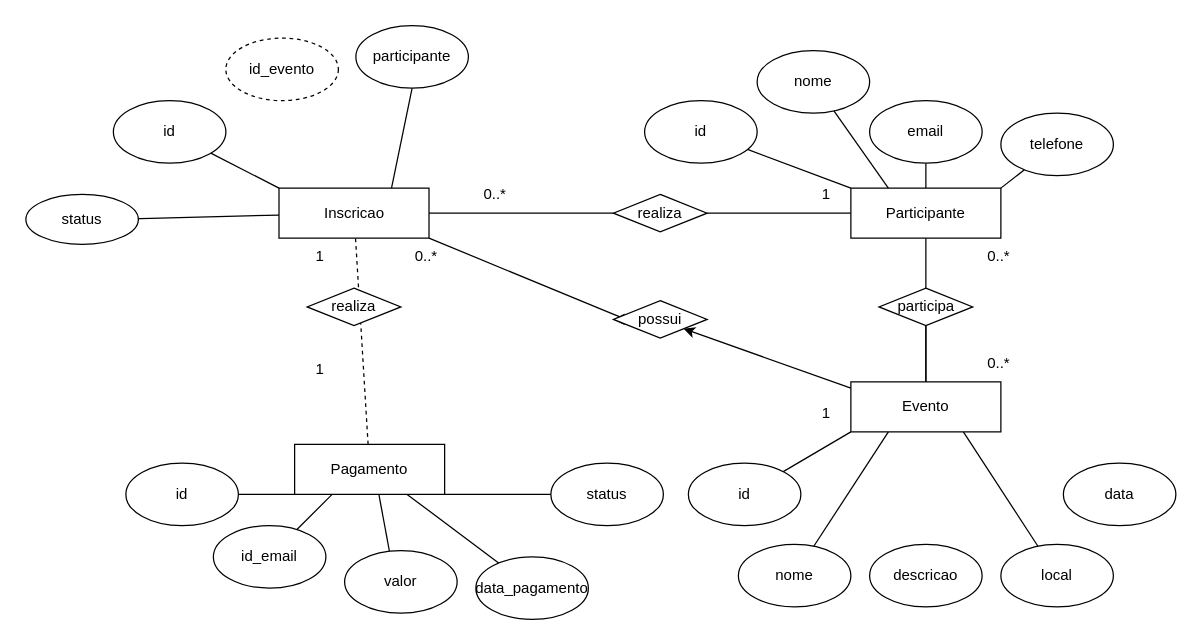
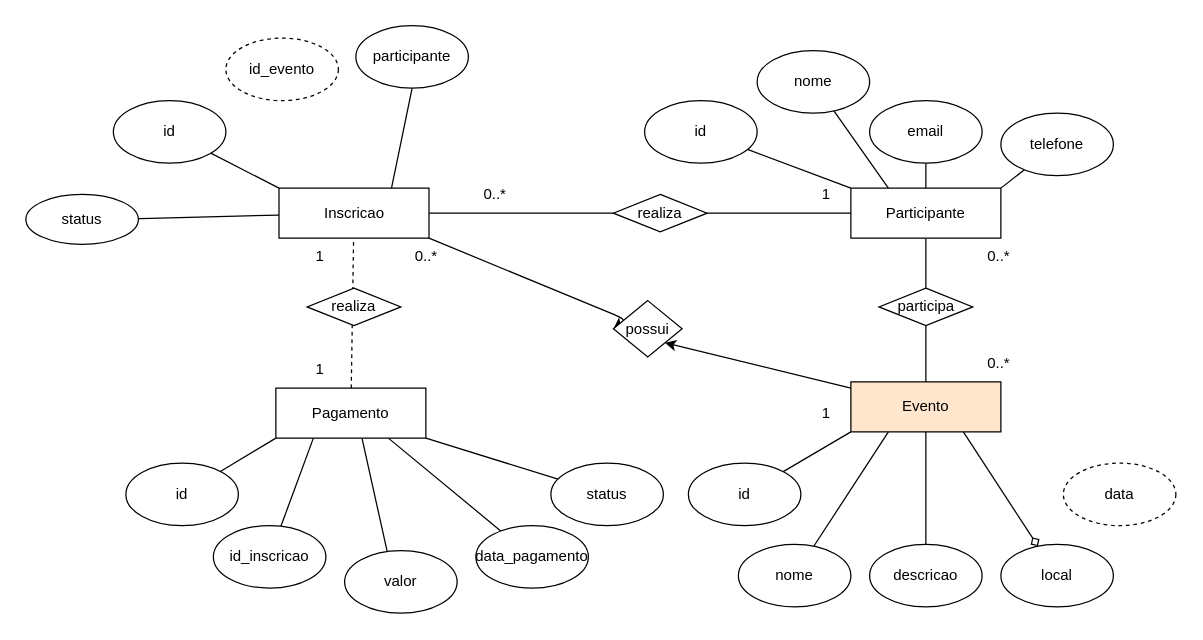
node "possui": size 94x38 -> 69x56
edge "participa" -- "Evento": now "descricao" -- "Evento"
node "Evento": fillcolor #ffffff -> #ffe6cc
node "Pagamento": moved (369, 469) -> (351, 413)
node "data": style solid -> dashed
edge "Evento" -- "local": arrowhead none -> diamond
node "id_email": label "id_email" -> "id_inscricao"
node "data_pagamento": moved (532, 588) -> (532, 557)
